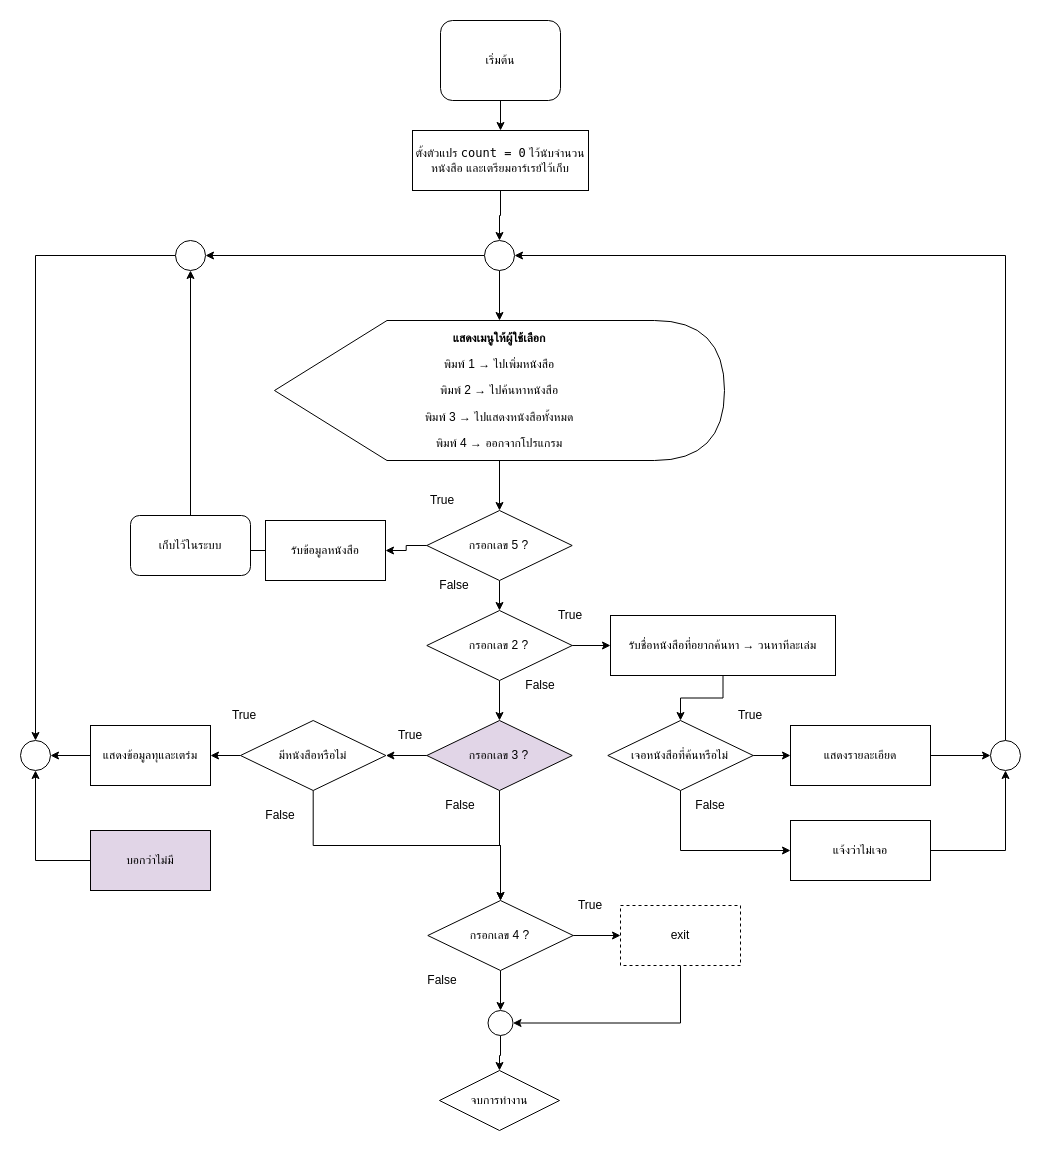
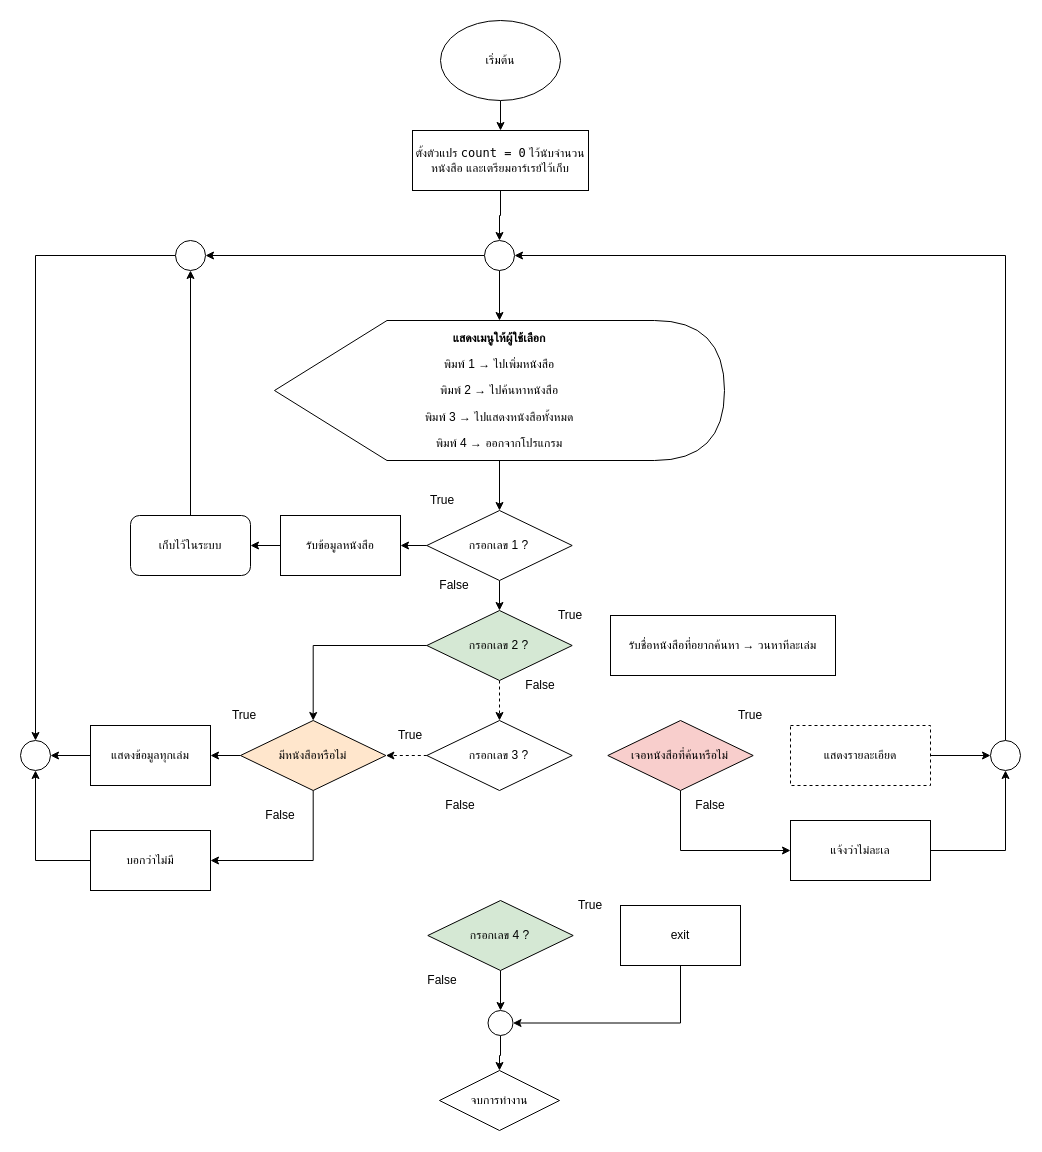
node "เริ่มต้น": shape rounded rectangle -> ellipse
node "กรอกเลข 5 ?": label "กรอกเลข 5 ?" -> "กรอกเลข 1 ?"
node "รับข้อมูลหนังสือ": moved (326, 551) -> (341, 546)
node "กรอกเลข 2 ?": fillcolor #ffffff -> #d5e8d4
edge "กรอกเลข 2 ?" -> "รับชื่อหนังสือที่อยากค้นหา → วนหาทีละเล่ม": now "กรอกเลข 2 ?" -> "มีหนังสือหรือไม่"
edge "กรอกเลข 2 ?" -> "กรอกเลข 3 ?": style solid -> dashed
edge "รับชื่อหนังสือที่อยากค้นหา → วนหาทีละเล่ม" -> "เจอหนังสือที่ค้นหรือไม่": removed
node "แสดงข้อมูลทุและเตร่ม": label "แสดงข้อมูลทุและเตร่ม" -> "แสดงข้อมูลทุกเล่ม"
node "มีหนังสือหรือไม่": fillcolor #ffffff -> #ffe6cc
edge "กรอกเลข 3 ?" -> "มีหนังสือหรือไม่": style solid -> dashed
node "กรอกเลข 3 ?": fillcolor #e1d5e7 -> #ffffff
node "เจอหนังสือที่ค้นหรือไม่": fillcolor #ffffff -> #f8cecc
edge "เจอหนังสือที่ค้นหรือไม่" -> "แสดงรายละเอียด": removed
node "แสดงรายละเอียด": style solid -> dashed
edge "กรอกเลข 3 ?" -> "กรอกเลข 4 ?": removed
edge "มีหนังสือหรือไม่" -> "กรอกเลข 4 ?": now "มีหนังสือหรือไม่" -> "บอกว่าไม่มี"
node "แจ้งว่าไม่เจอ": label "แจ้งว่าไม่เจอ" -> "แจ้งว่าไม่ละเล"
node "บอกว่าไม่มี": fillcolor #e1d5e7 -> #ffffff
node "กรอกเลข 4 ?": fillcolor #ffffff -> #d5e8d4
edge "กรอกเลข 4 ?" -> "exit": removed
node "exit": style dashed -> solid
